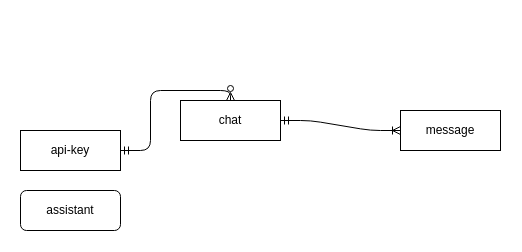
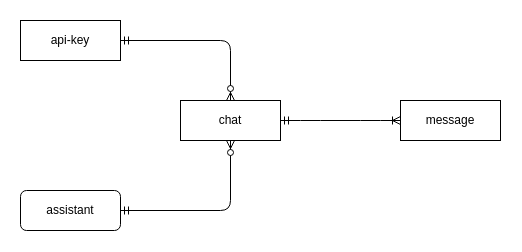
node "message": moved (451, 131) -> (451, 121)
node "api-key": moved (71, 151) -> (71, 41)
edge "chat" -- "assistant": added
